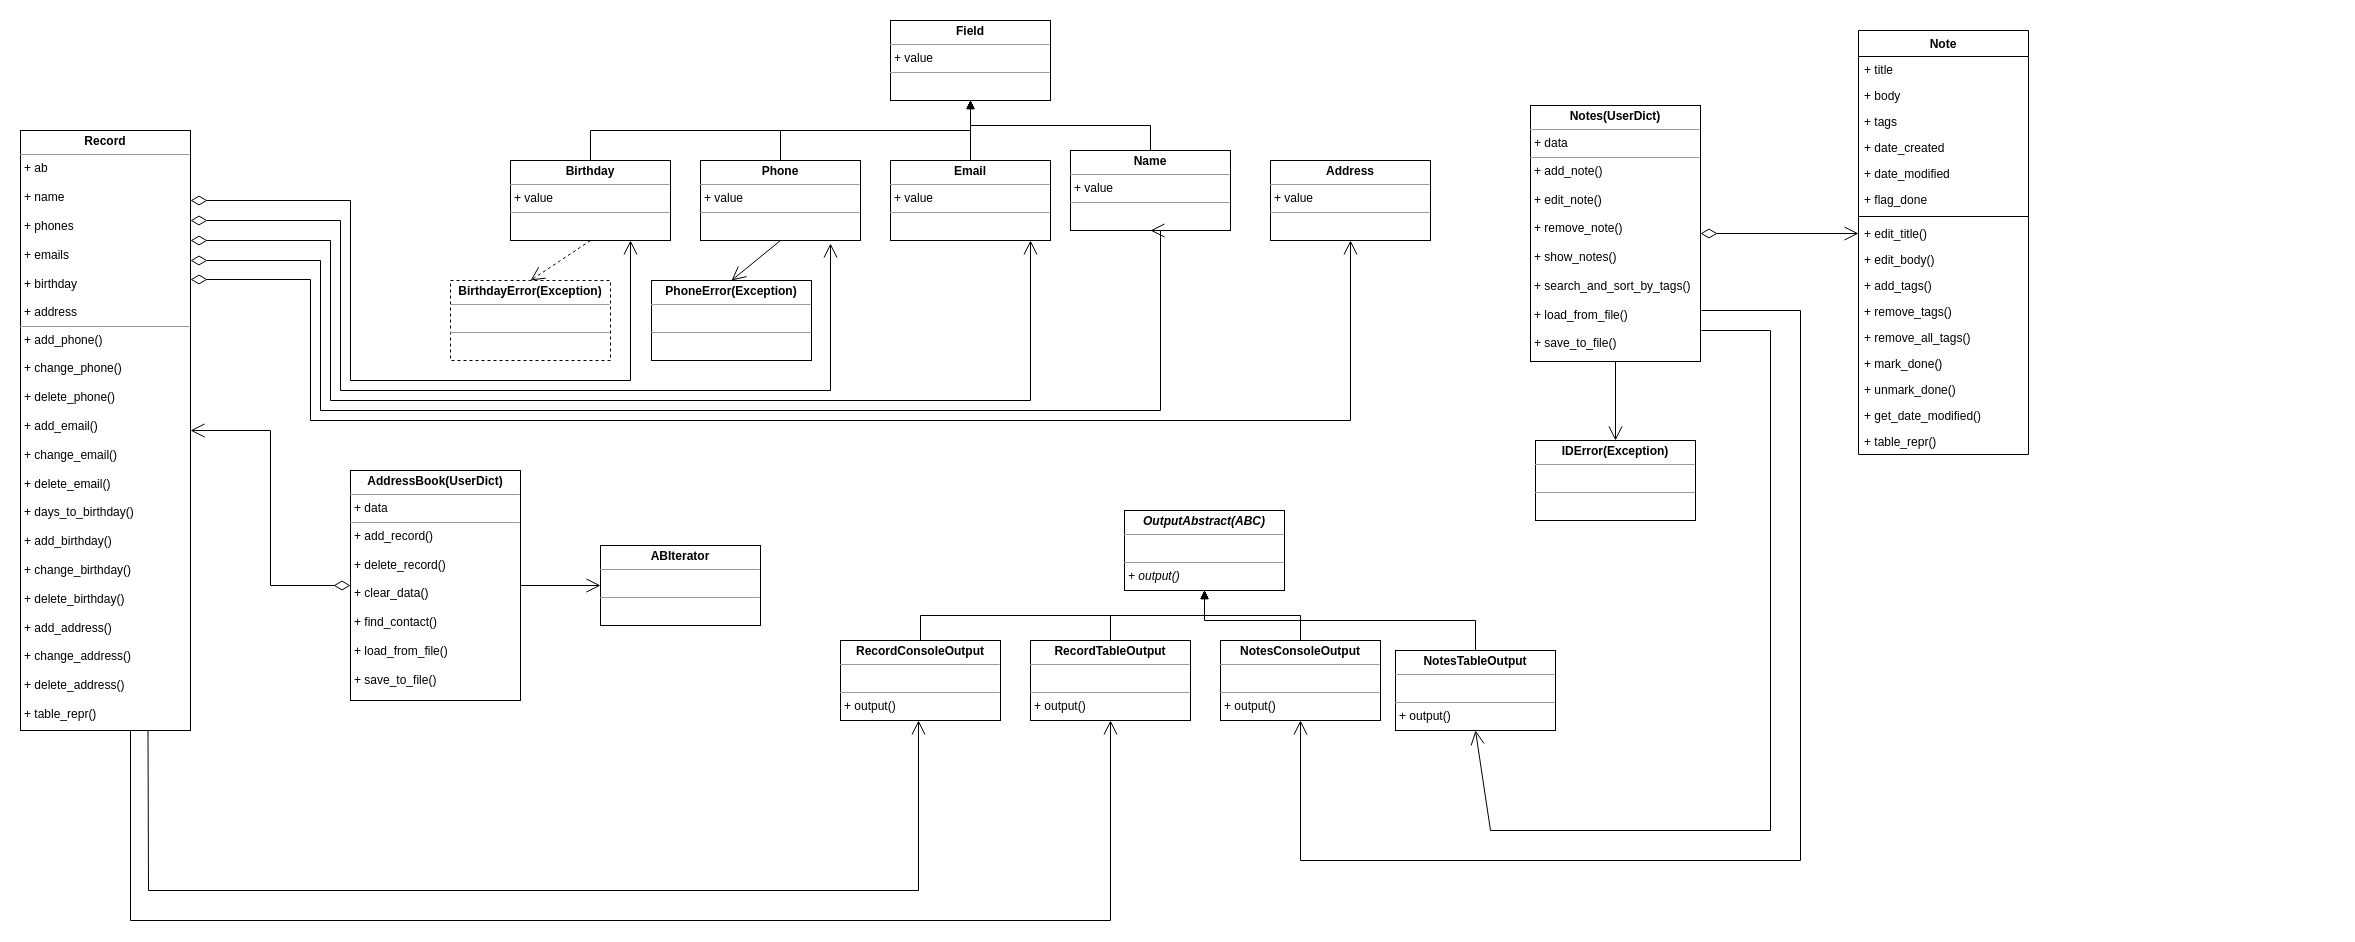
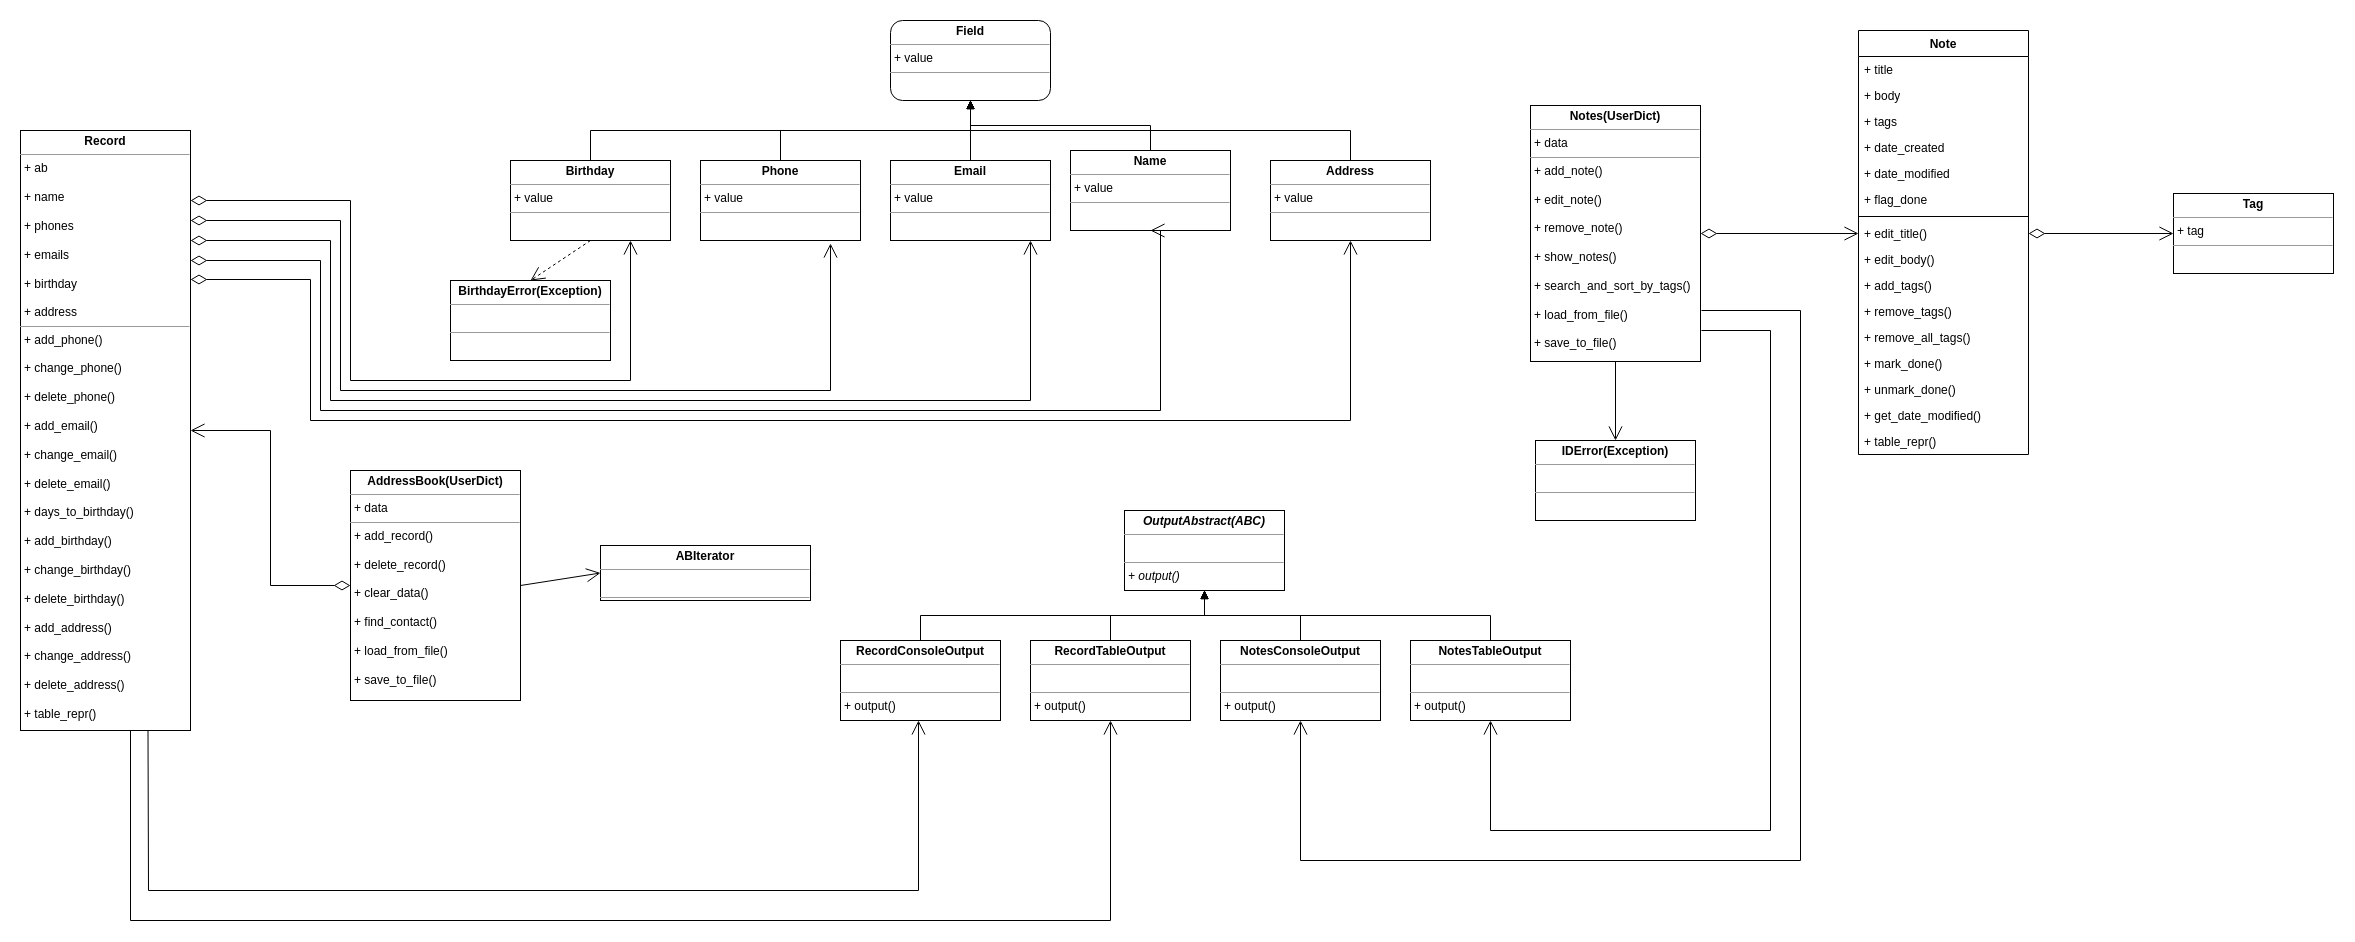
node "Field + value": shape rectangle -> rounded rectangle
edge "Address + value" -> "Field + value": added
edge "+ edit_title()" -- "Tag + tag": added
node "Tag + tag": added
edge "Phone + value" -> "PhoneError(Exception)": removed
node "BirthdayError(Exception)": style dashed -> solid
node "PhoneError(Exception)": removed
node "ABIterator": size 160x80 -> 210x55
node "NotesTableOutput + output()": moved (1476, 691) -> (1491, 681)
